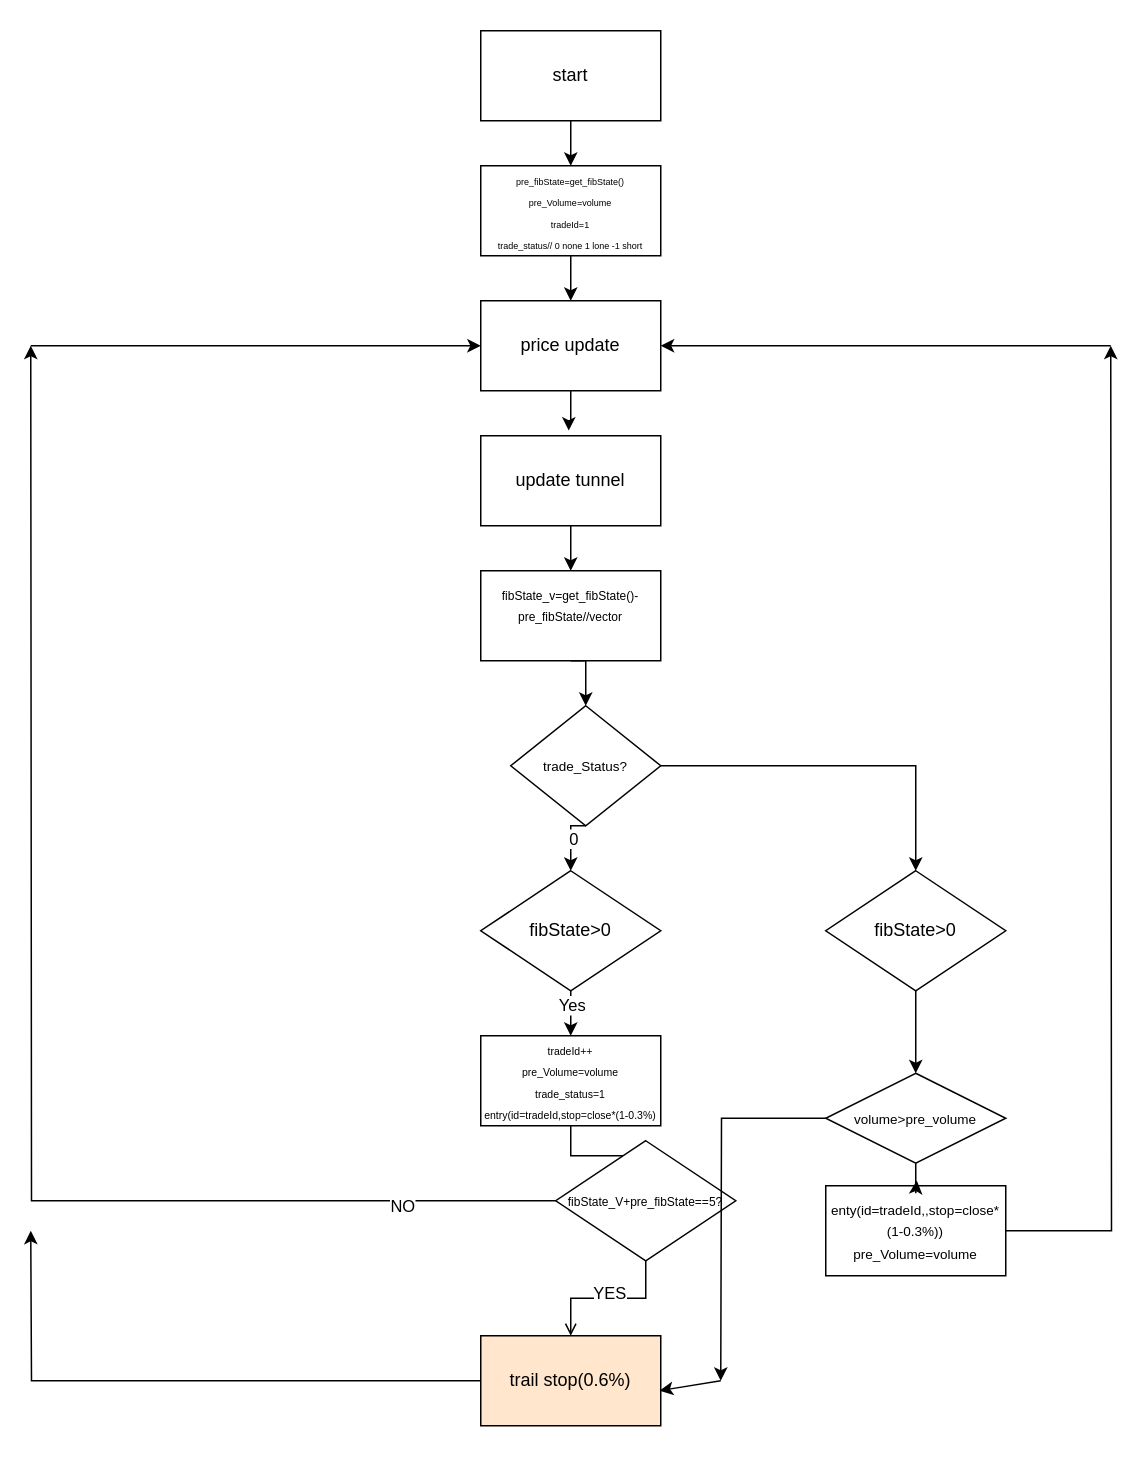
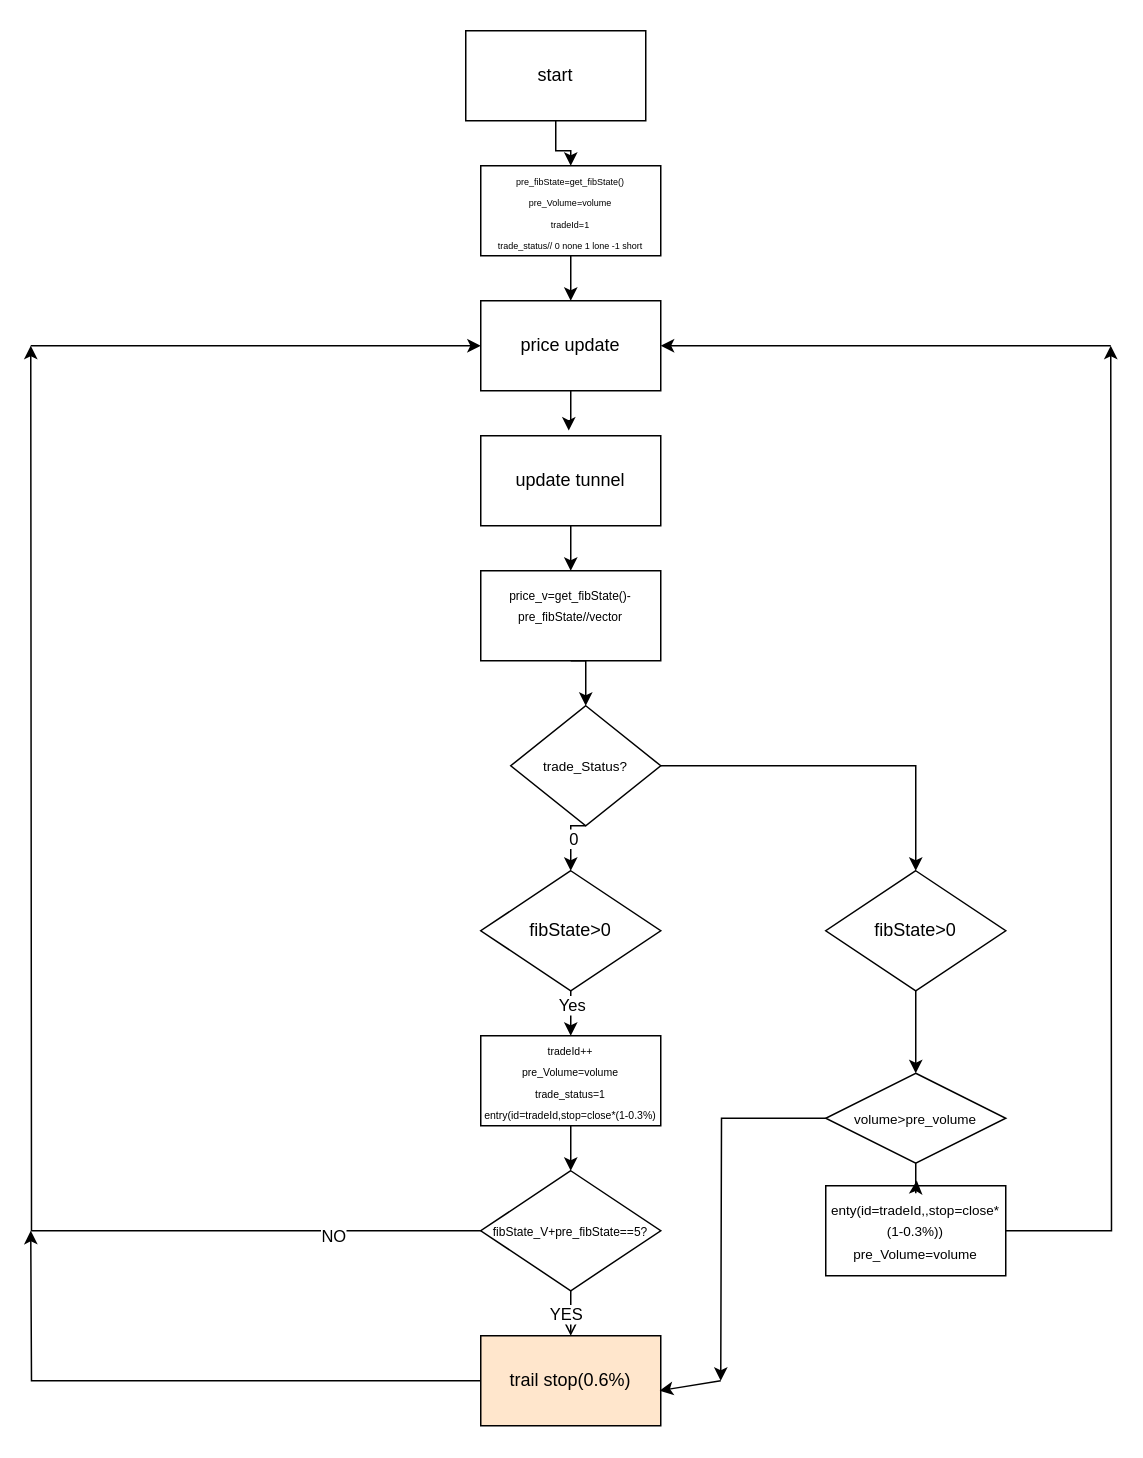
node "start": moved (571, 76) -> (556, 76)
node "fibState_v=get_fibState()-pre_fibState//vector": label "fibState_v=get_fibState()-pre_fibState//vector" -> "price_v=get_fibState()-pre_fibState//vector"
node "fibState_V+pre_fibState==5?": moved (646, 1201) -> (571, 1231)
